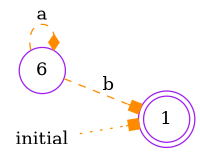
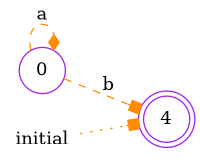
node "6": label "6" -> "0"
node "1": label "1" -> "4"
